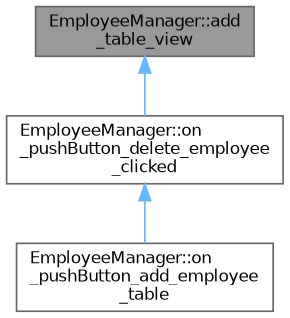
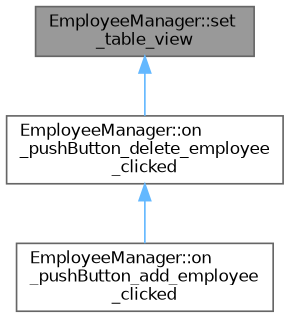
node "EmployeeManager::add _table_view": label "EmployeeManager::add _table_view" -> "EmployeeManager::set _table_view"
node "EmployeeManager::on _pushButton_add_employee _table": label "EmployeeManager::on _pushButton_add_employee _table" -> "EmployeeManager::on _pushButton_add_employee _clicked"
